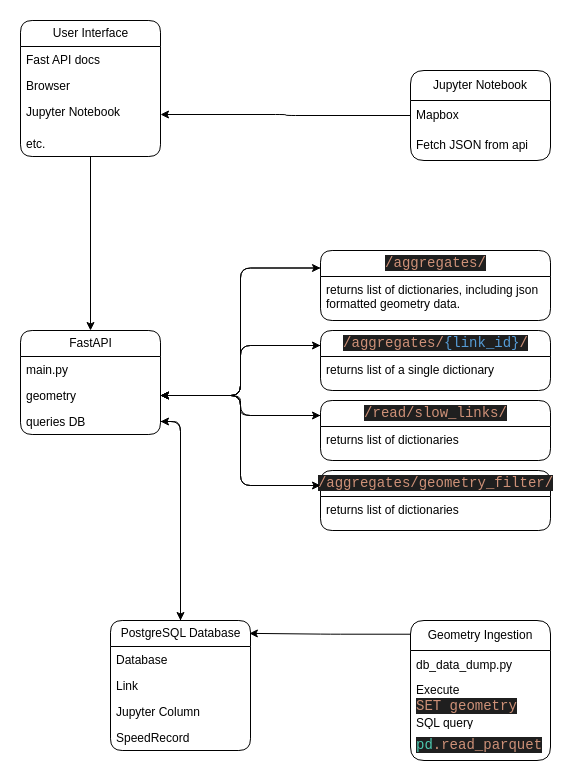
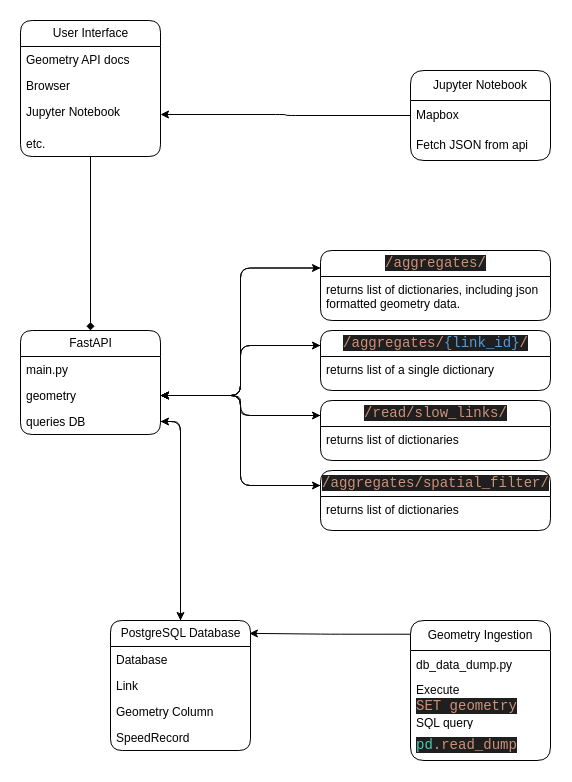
node "Fast API docs": label "Fast API docs" -> "Geometry API docs"
edge "User Interface" -> "FastAPI": arrowhead classic -> diamond
node "/aggregates/geometry_filter/": label "/aggregates/geometry_filter/" -> "/aggregates/spatial_filter/"
node "Jupyter Column": label "Jupyter Column" -> "Geometry Column"
node "pd.read_parquet": label "pd.read_parquet" -> "pd.read_dump"
